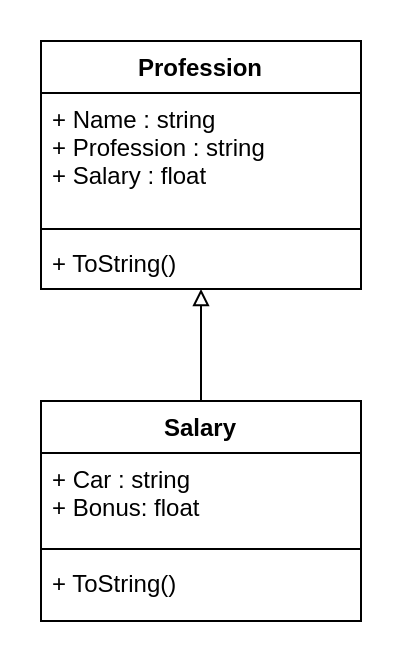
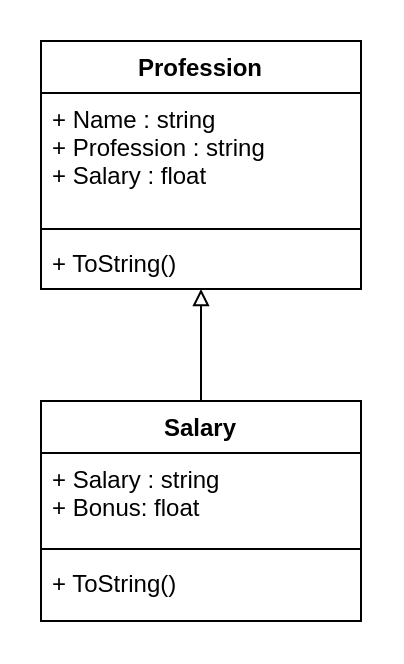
node "+ Car : string + Bonus: float": label "+ Car : string + Bonus: float" -> "+ Salary : string + Bonus: float"
